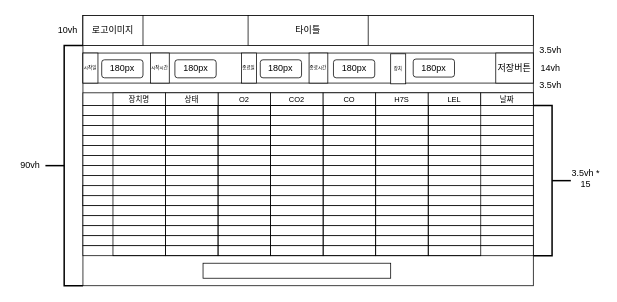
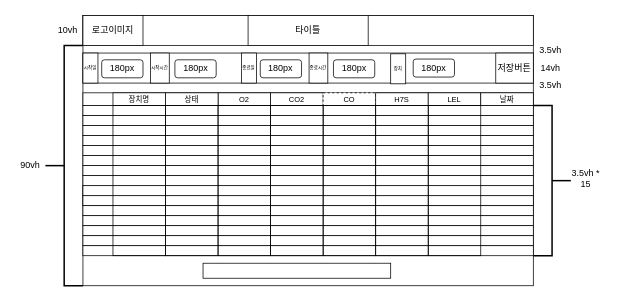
node "CO": style solid -> dashed
